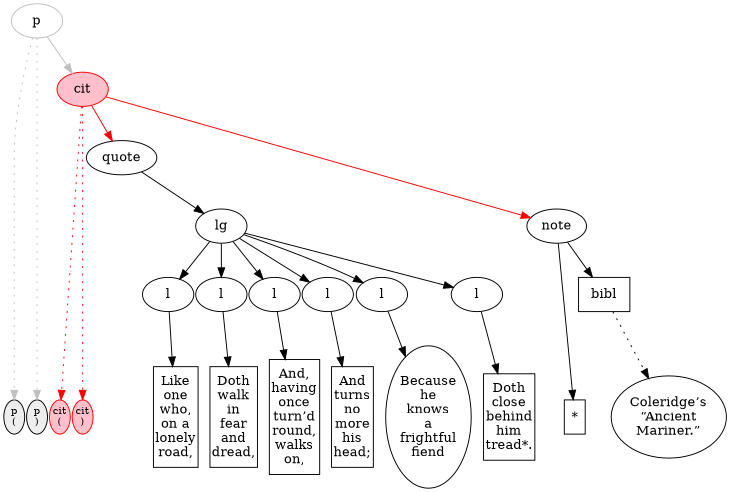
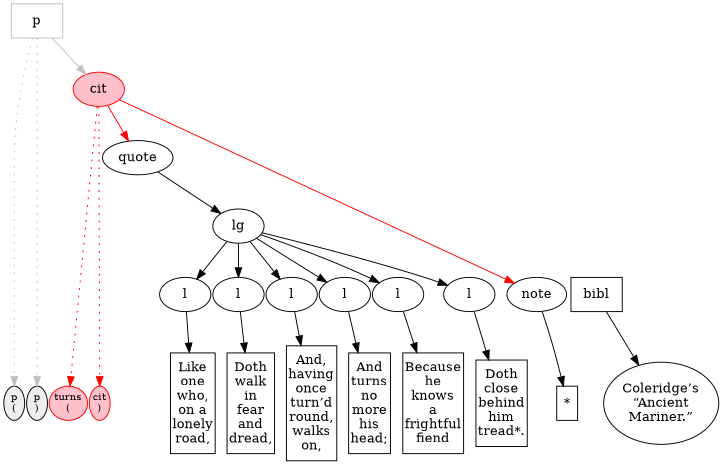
node "p": shape ellipse -> box
edge "note" -> "bibl": removed
edge "bibl" -> "Coleridge’s “Ancient Mariner.”": style dotted -> solid
node "cit (": label "cit (" -> "turns ("
node "Because he knows a frightful fiend": shape ellipse -> box
